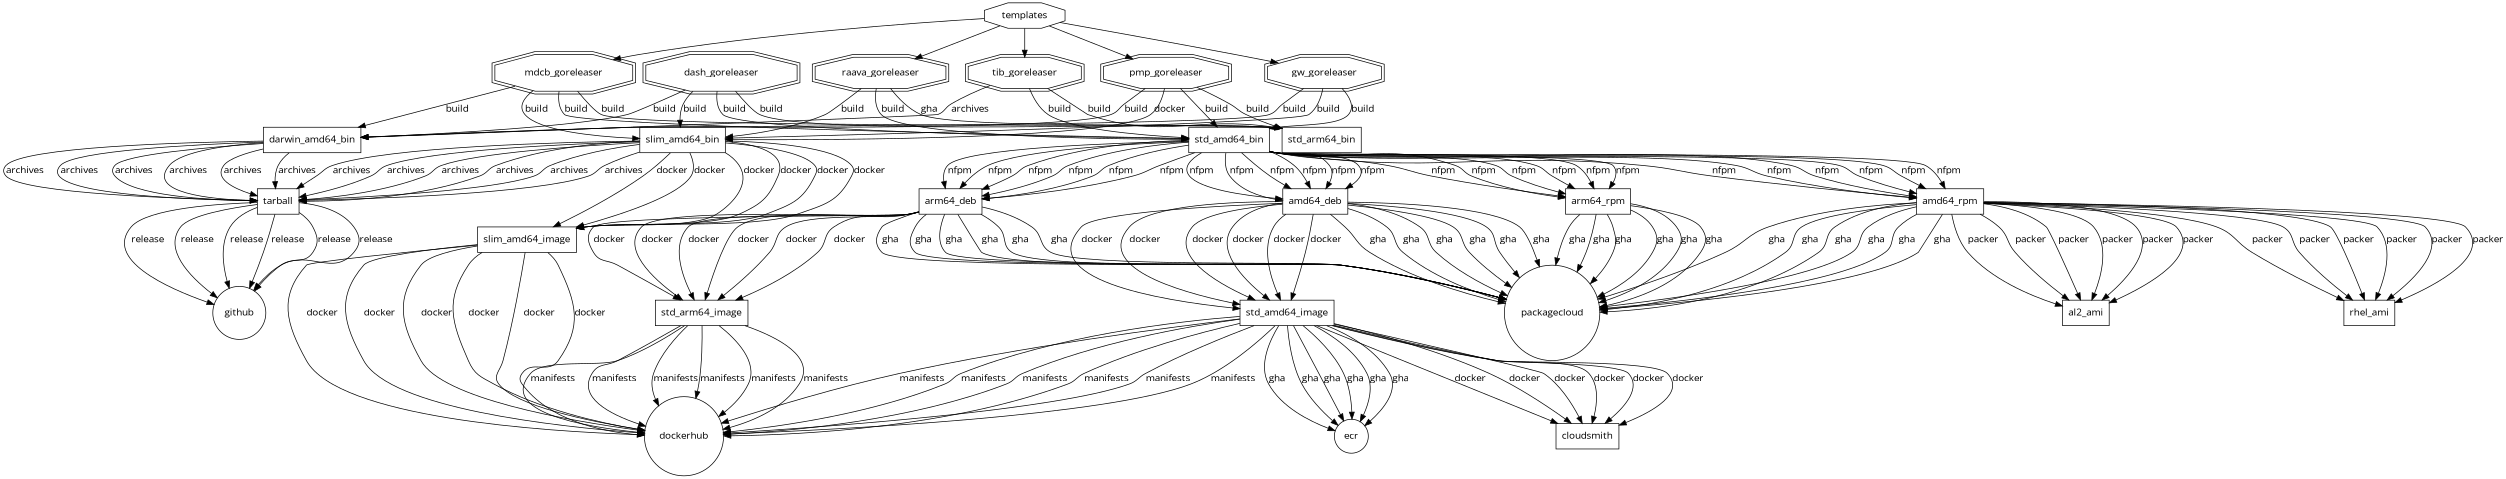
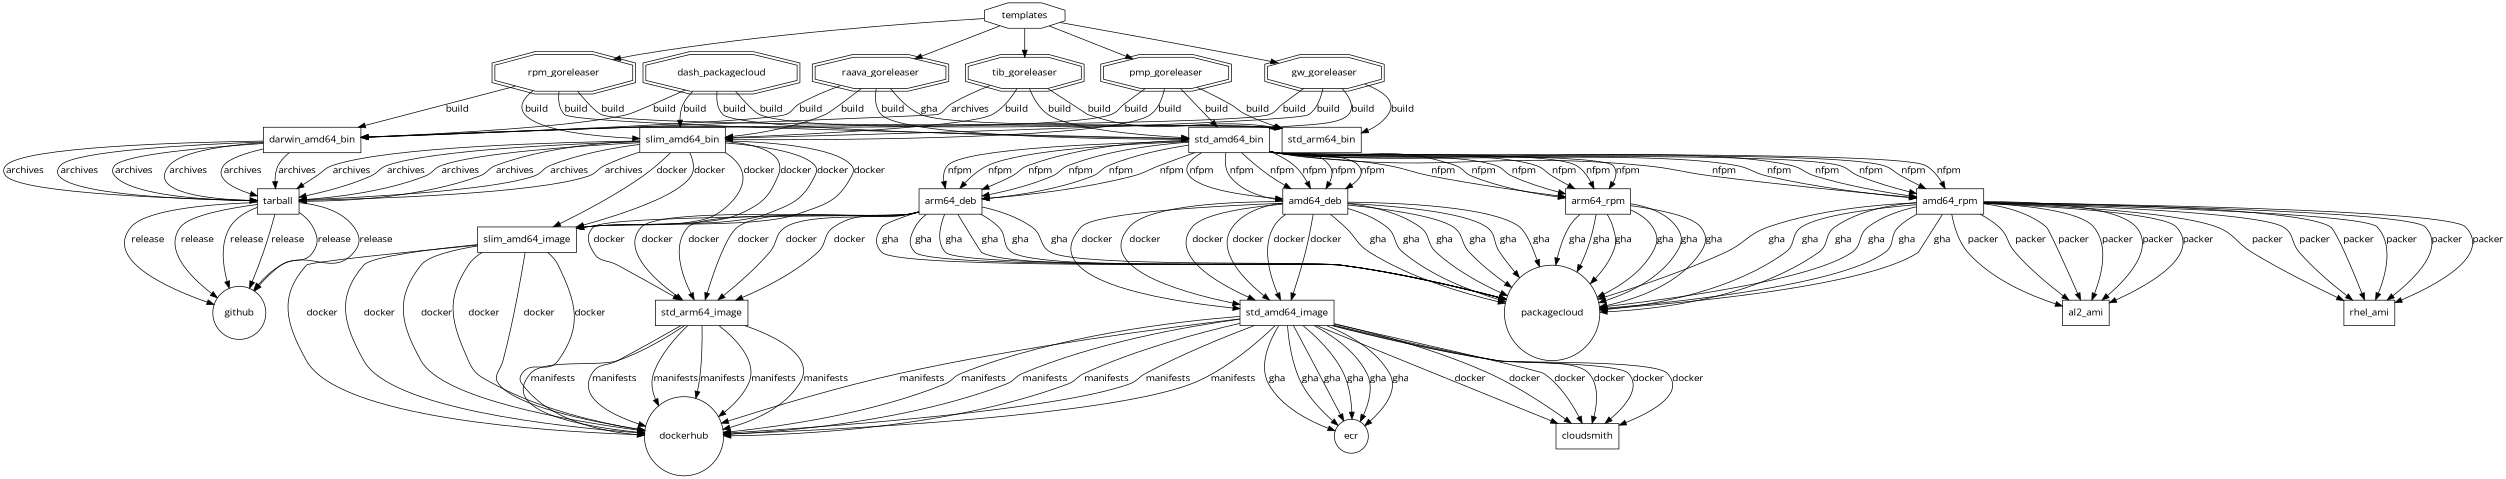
node "mdcb_goreleaser": label "mdcb_goreleaser" -> "rpm_goreleaser"
node "dash_goreleaser": label "dash_goreleaser" -> "dash_packagecloud"
edge "gw_goreleaser" -> "std_arm64_bin": added, label "build"
edge "pmp_goreleaser" -> "slim_amd64_bin": label "docker" -> "build"
edge "raava_goreleaser" -> "darwin_amd64_bin": added, label "build"
edge "tib_goreleaser" -> "slim_amd64_bin": added, label "build"
